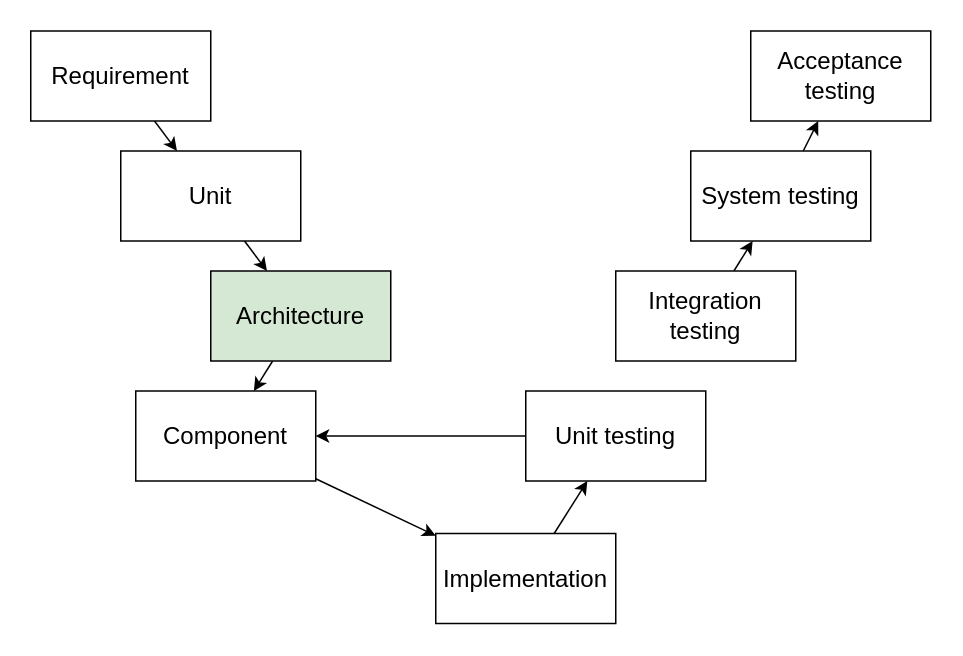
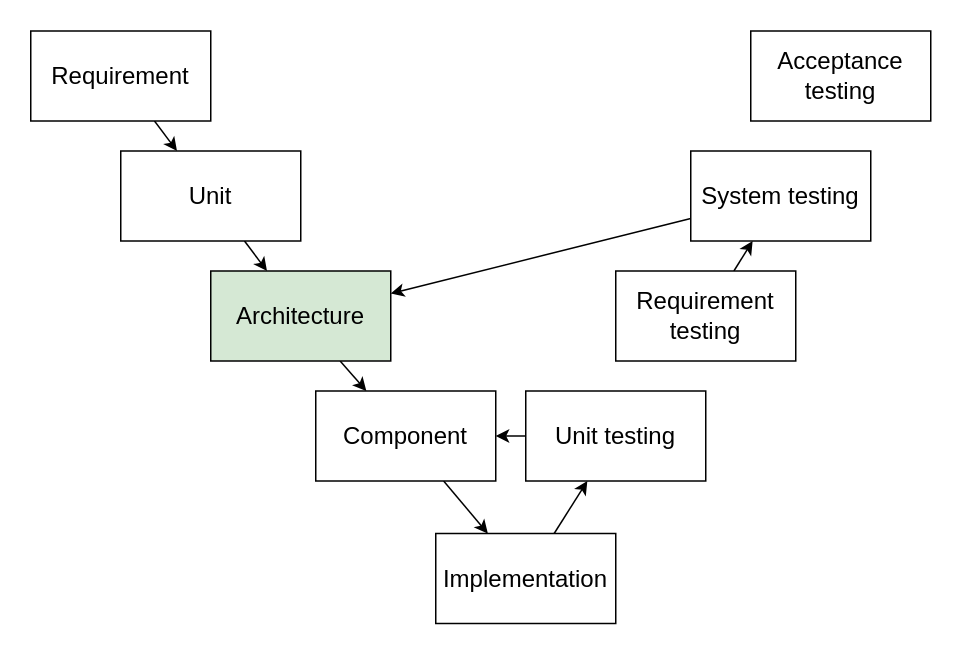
edge "System testing" -> "Acceptance testing": now "System testing" -> "Architecture"
node "Integration testing": label "Integration testing" -> "Requirement testing"
node "Component": moved (226, 436) -> (406, 436)
